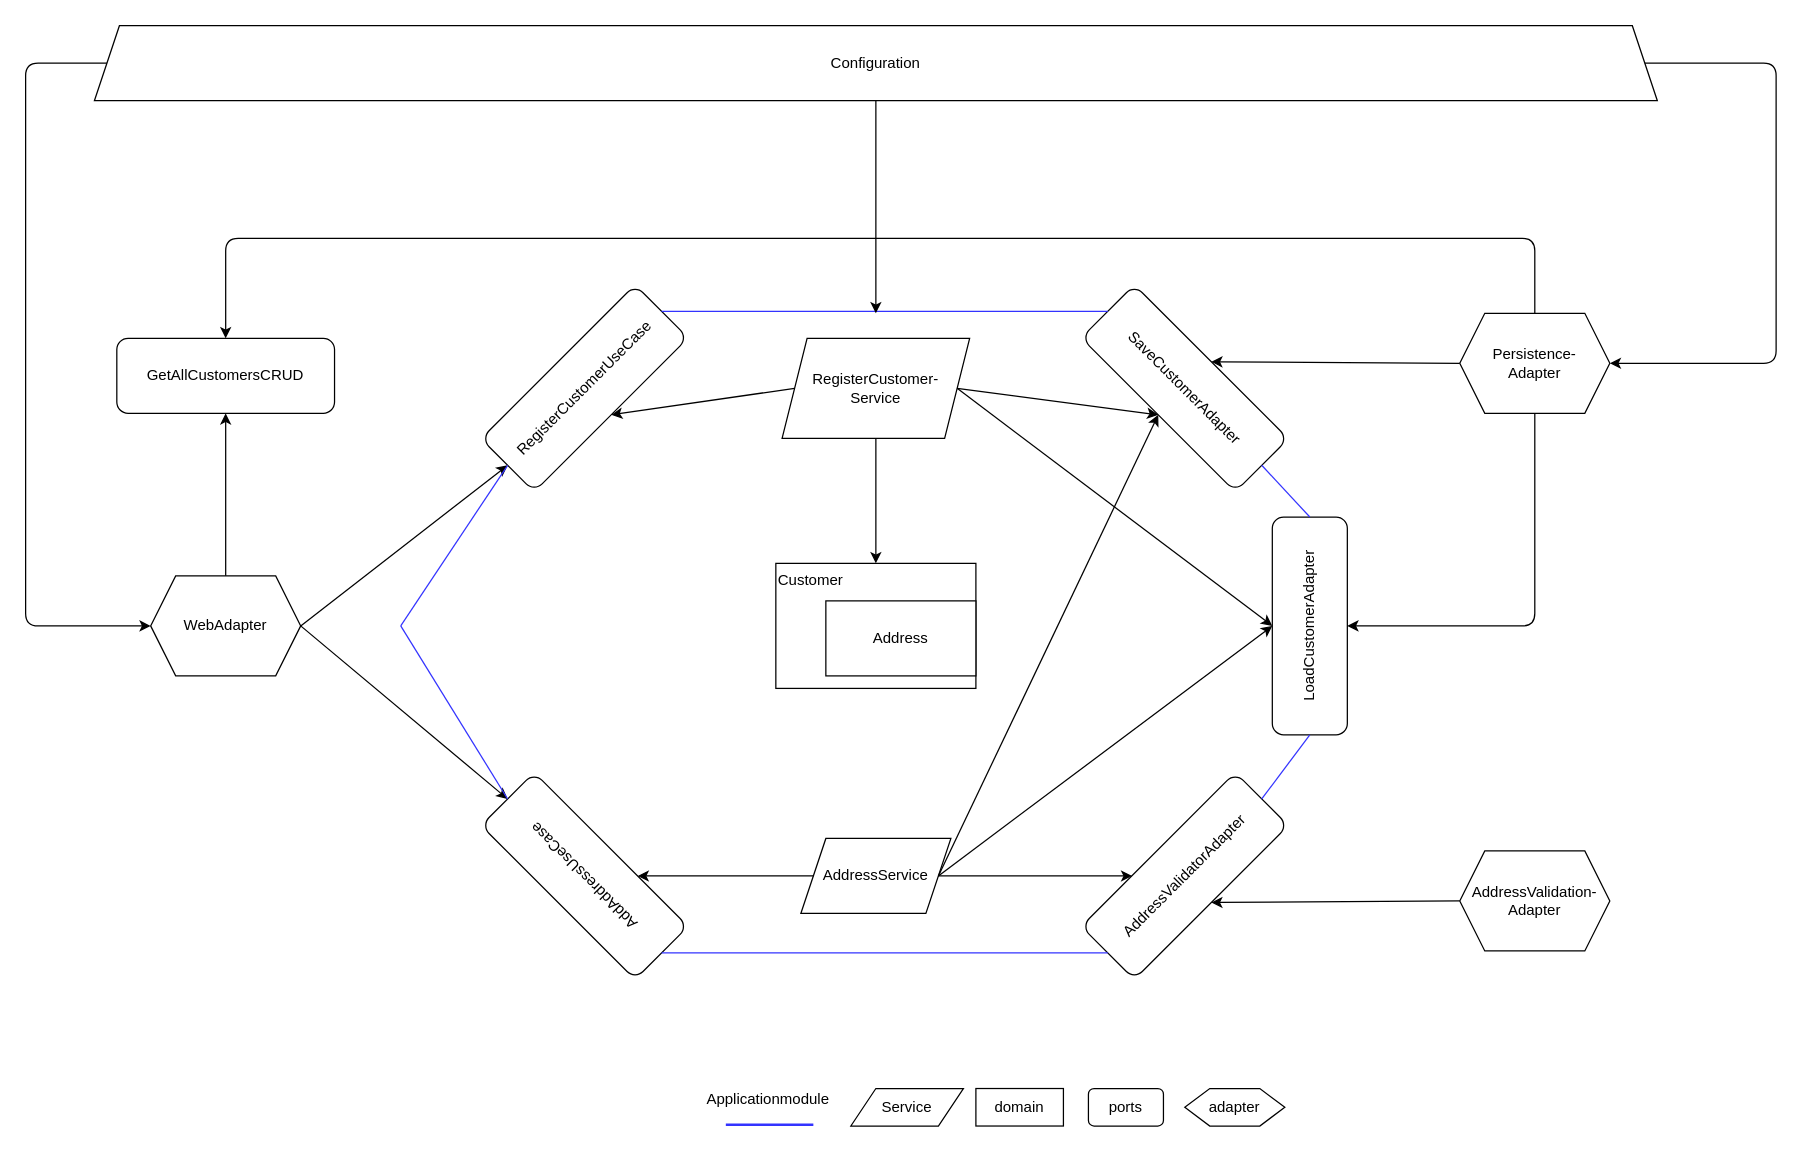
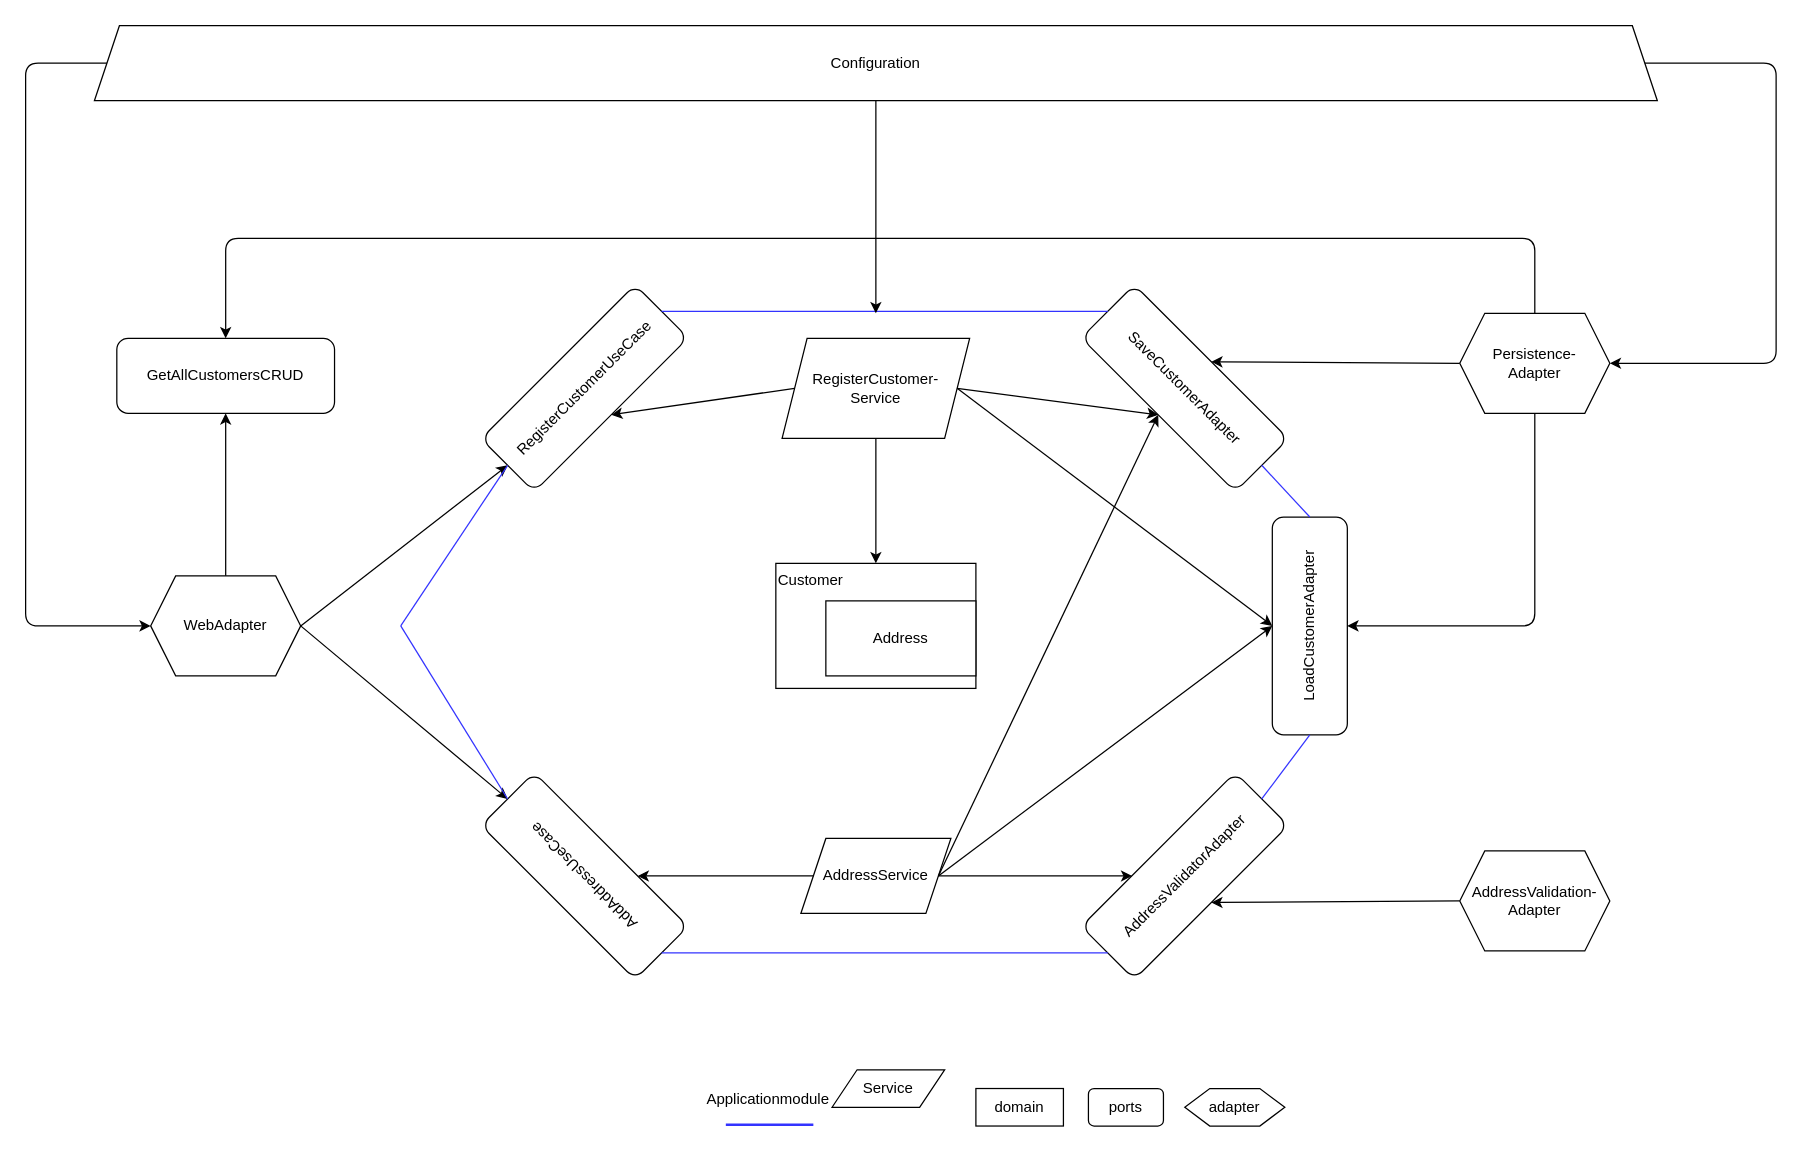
node "Service": moved (907, 1107) -> (888, 1088)
